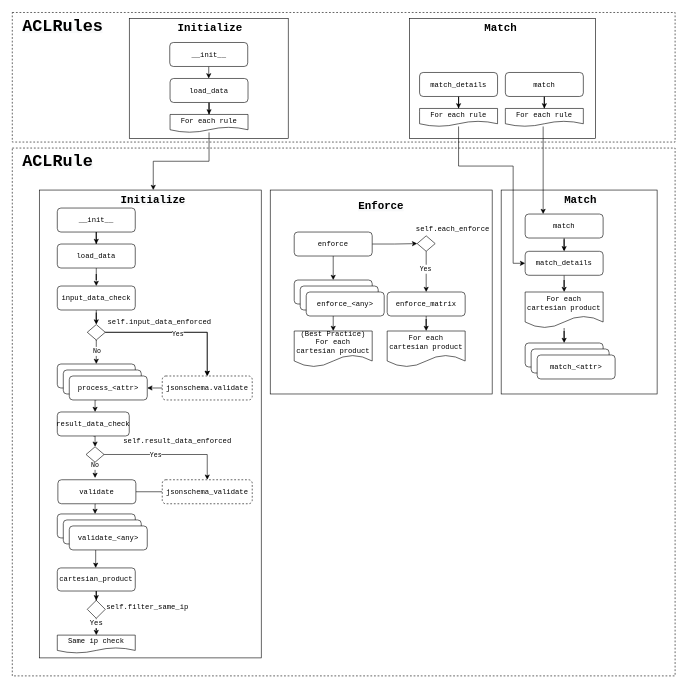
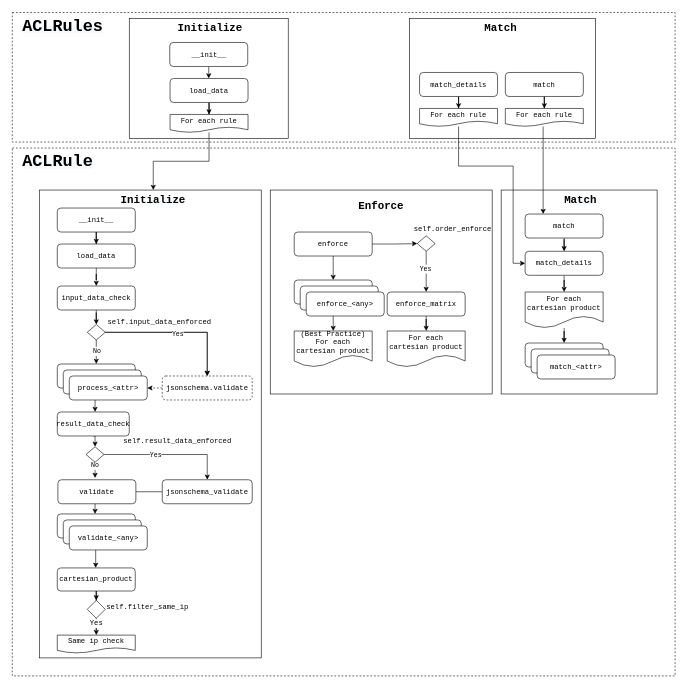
node "self.each_enforce": label "self.each_enforce" -> "self.order_enforce"
edge "jsonschema.validate" -> "process_<attr>": style solid -> dashed
node "jsonschema_validate": style dashed -> solid
